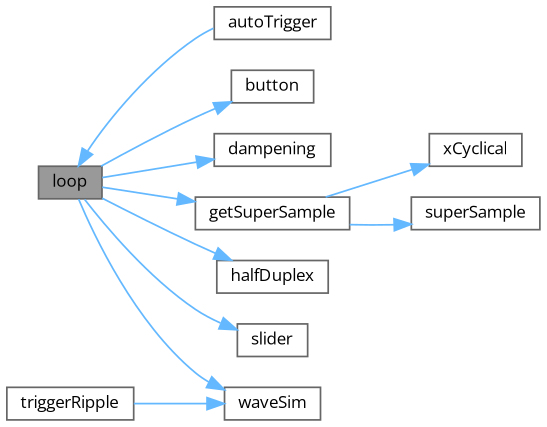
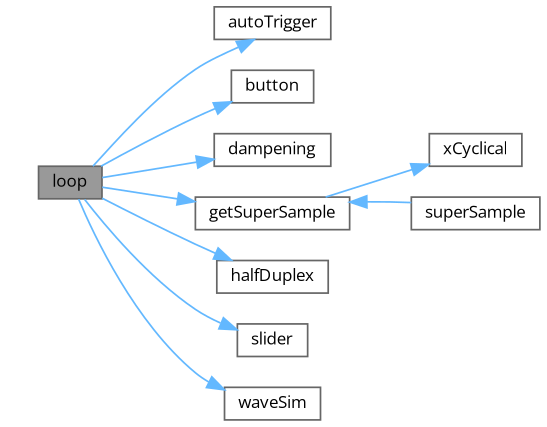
edge "autoTrigger" -> "loop": reversed
edge "getSuperSample" -> "superSample": reversed
node "triggerRipple": removed
